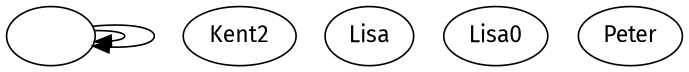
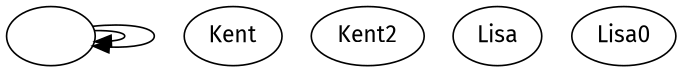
node "Kent": added
node "Peter": removed
